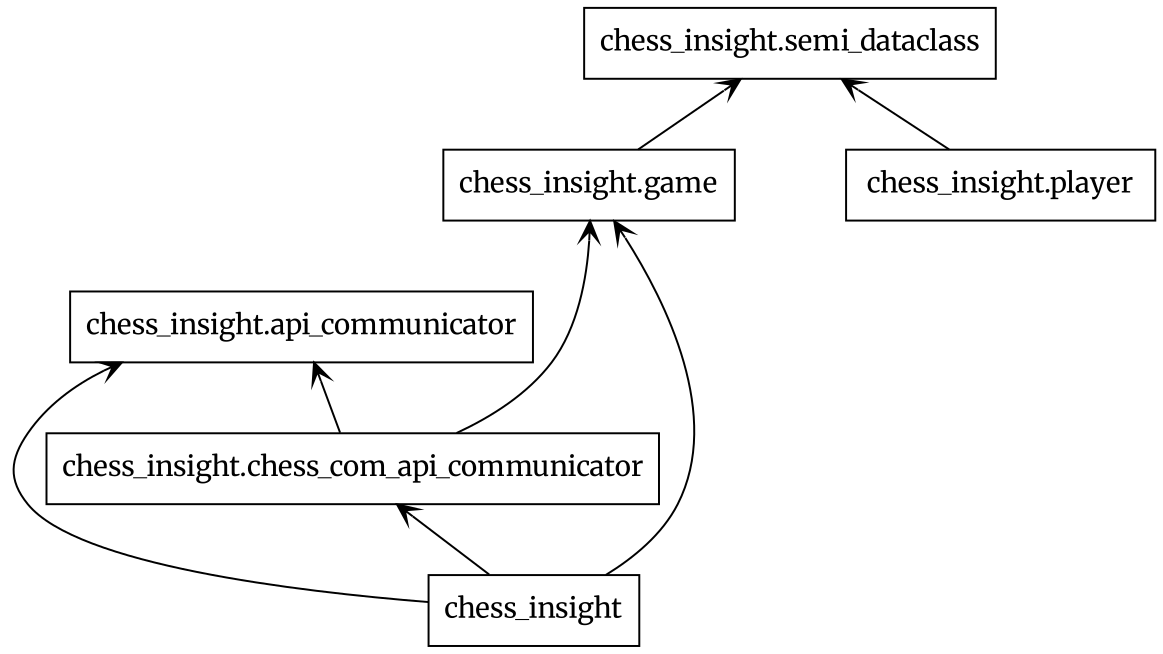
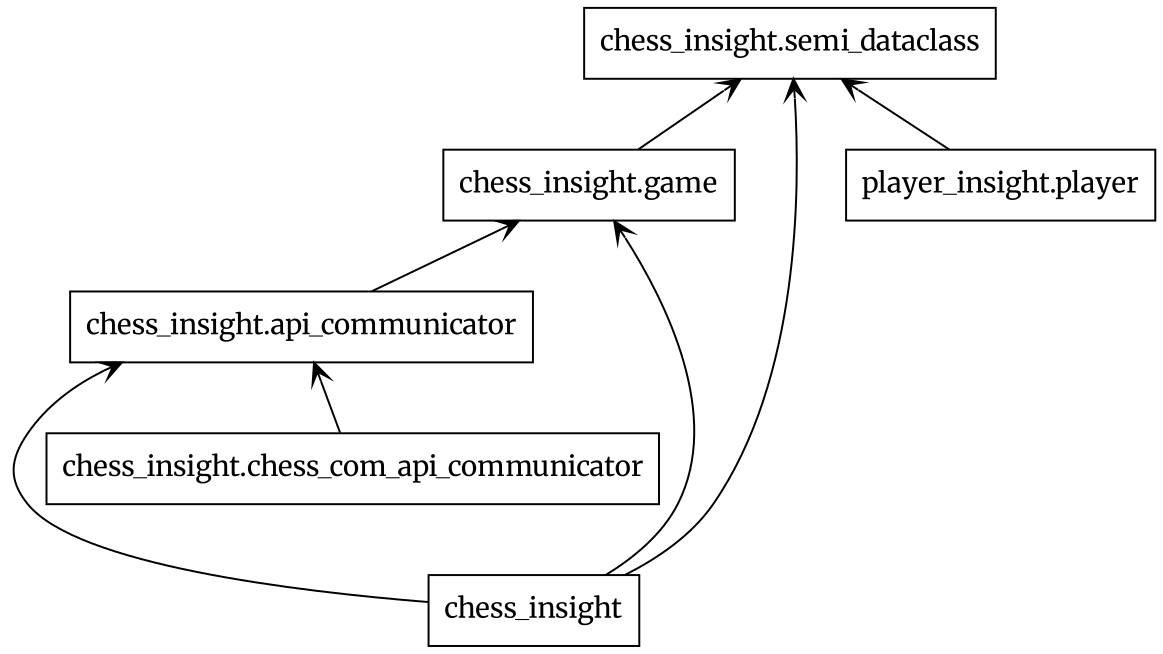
node "chess_insight.player": label "chess_insight.player" -> "player_insight.player"
edge "chess_insight.chess_com_api_communicator" -> "chess_insight.game": now "chess_insight.api_communicator" -> "chess_insight.game"
edge "chess_insight" -> "chess_insight.chess_com_api_communicator": now "chess_insight" -> "chess_insight.semi_dataclass"
